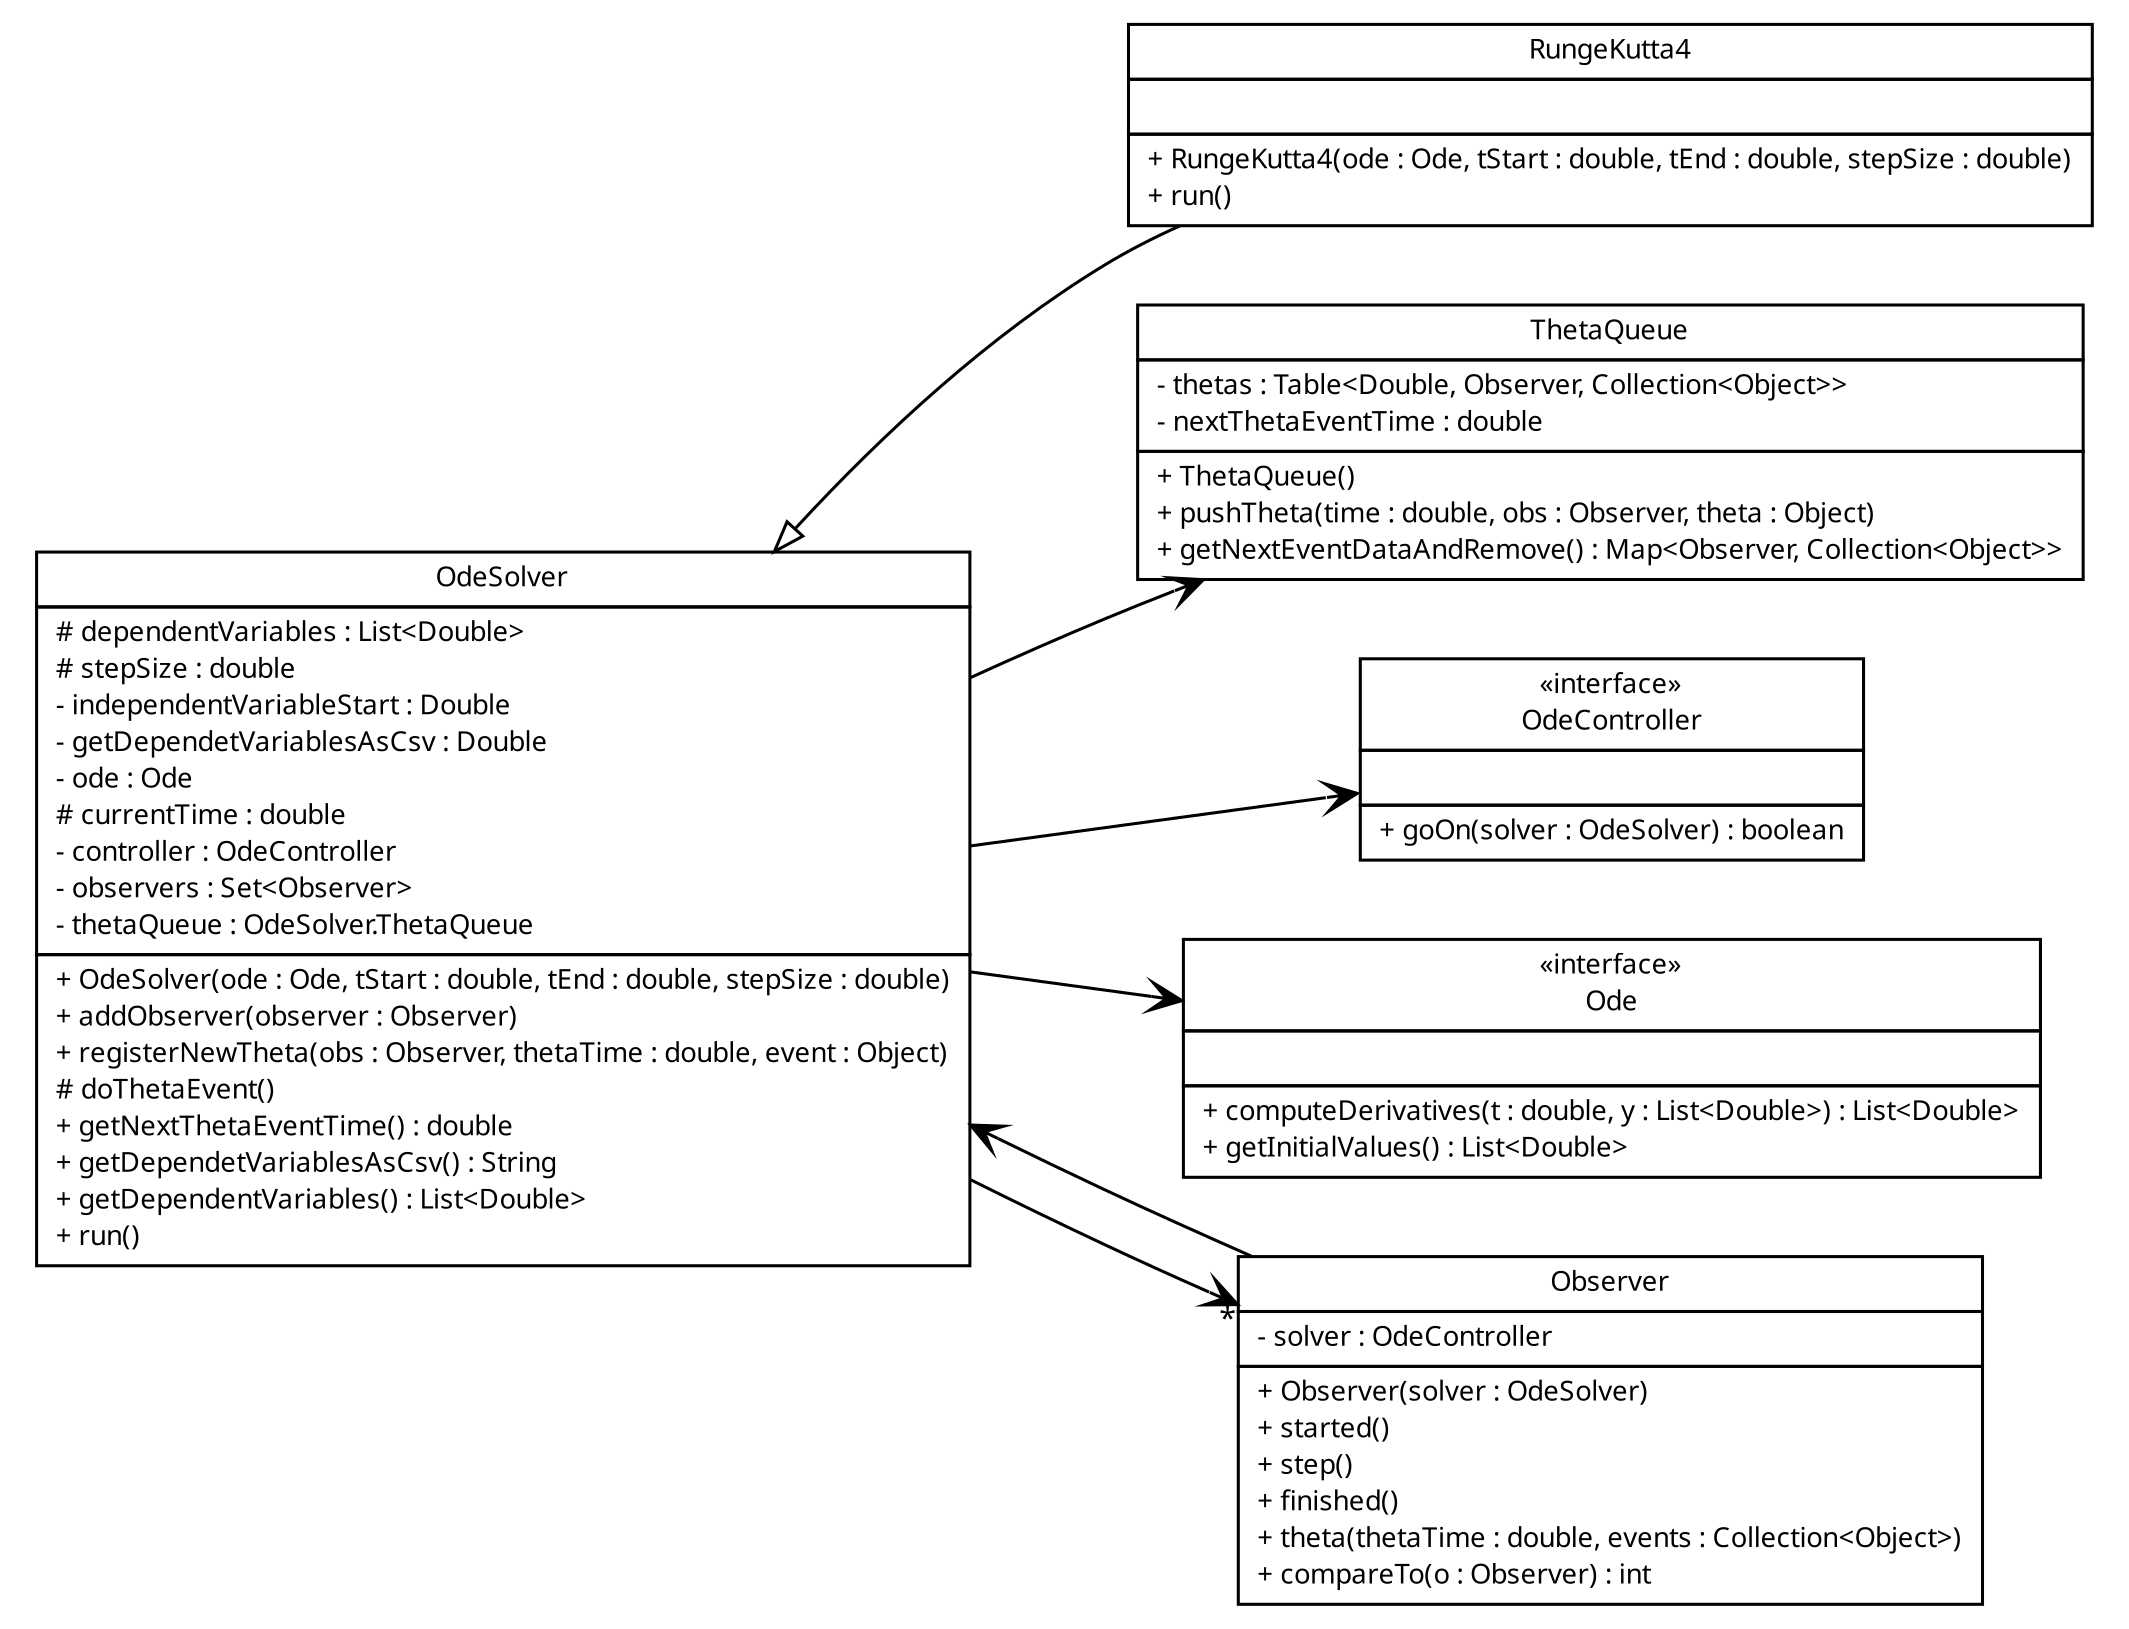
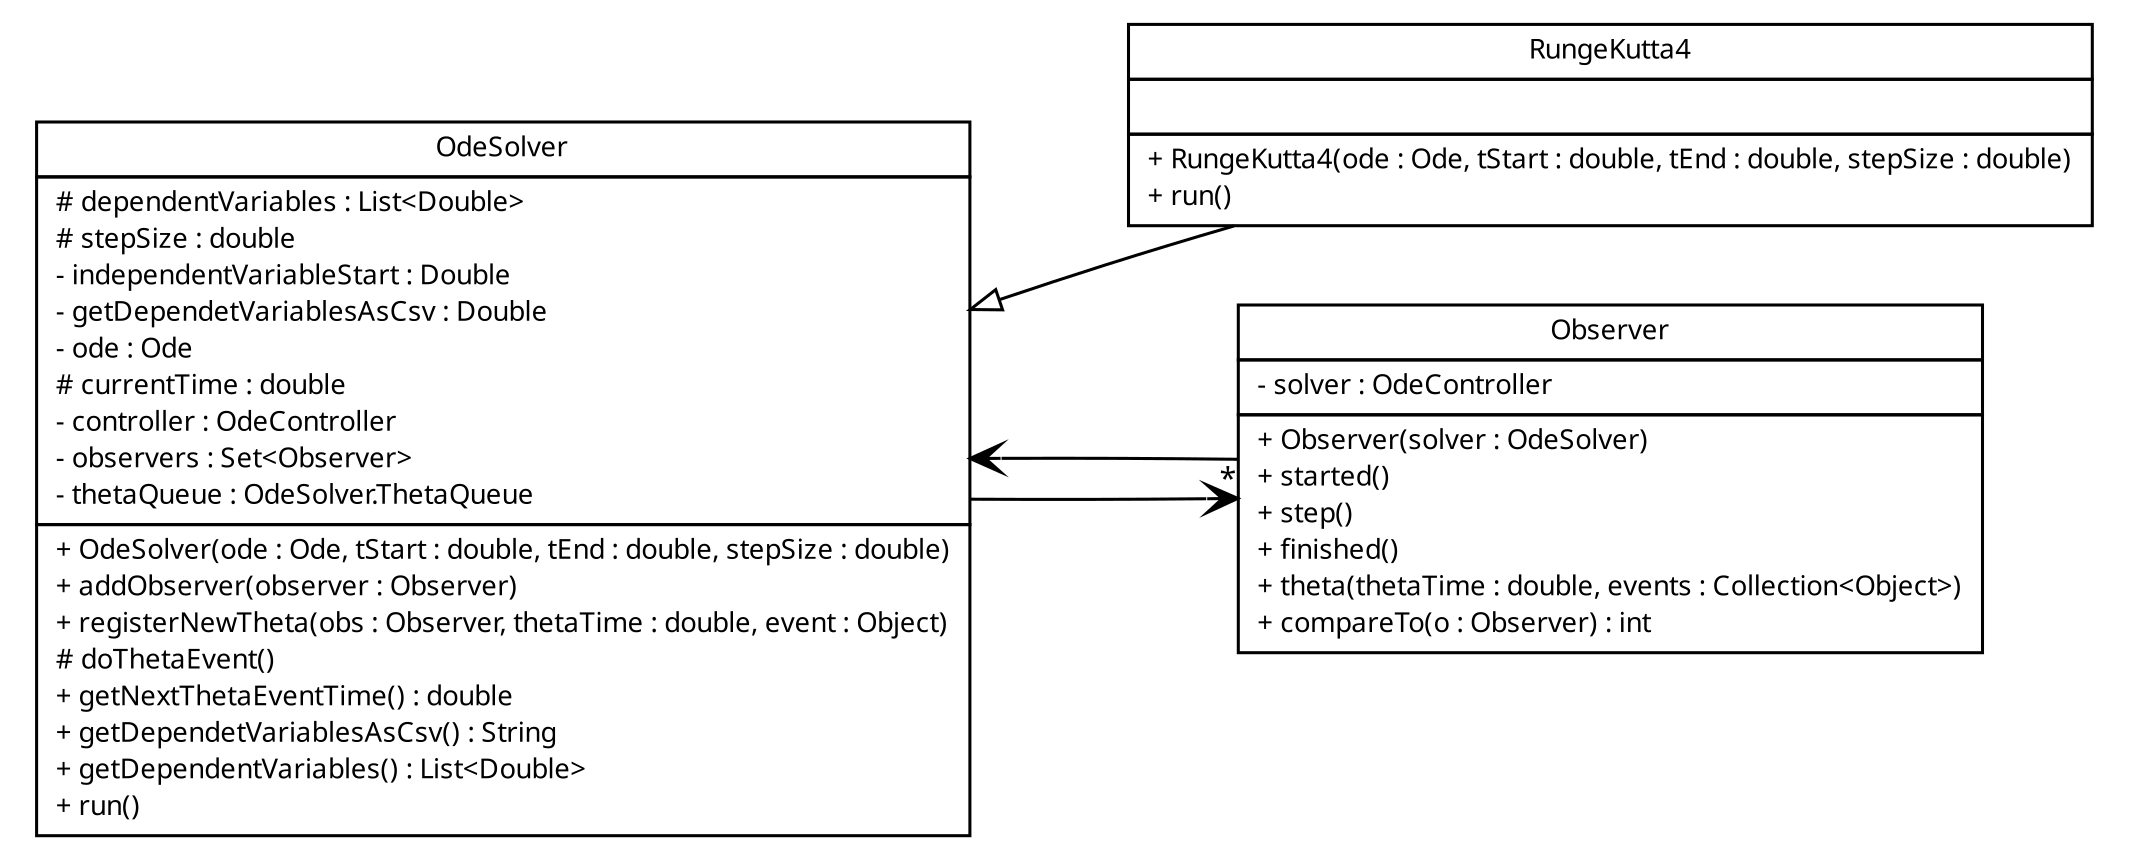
node "ThetaQueue": removed
node "OdeController": removed
node "Ode": removed
